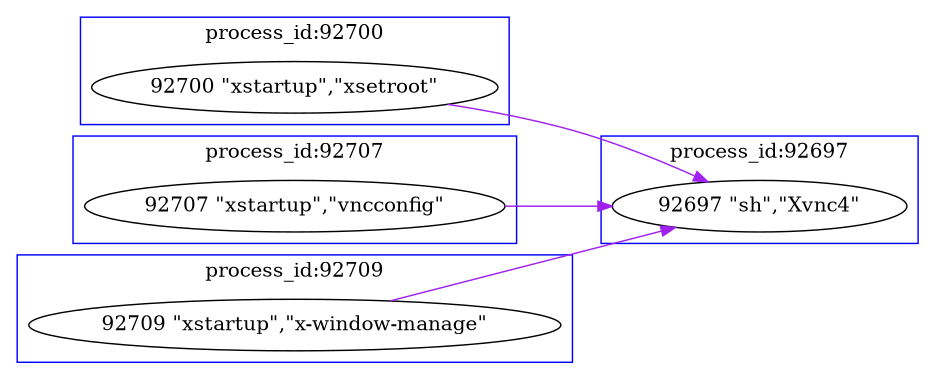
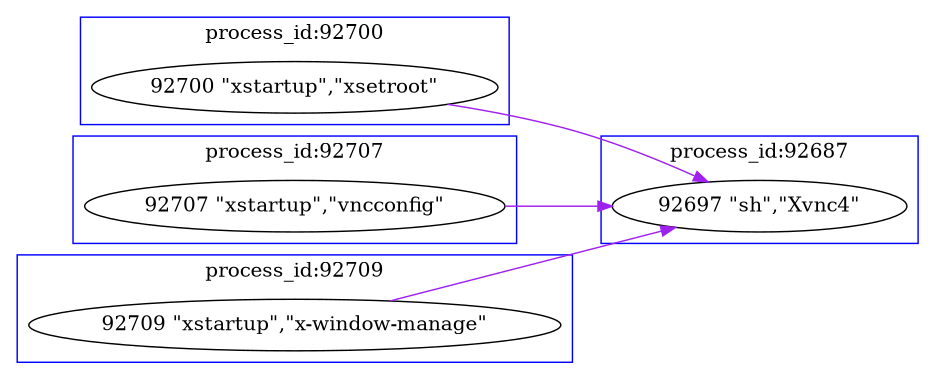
cluster "process_id:92697": label "process_id:92697" -> "process_id:92687"
